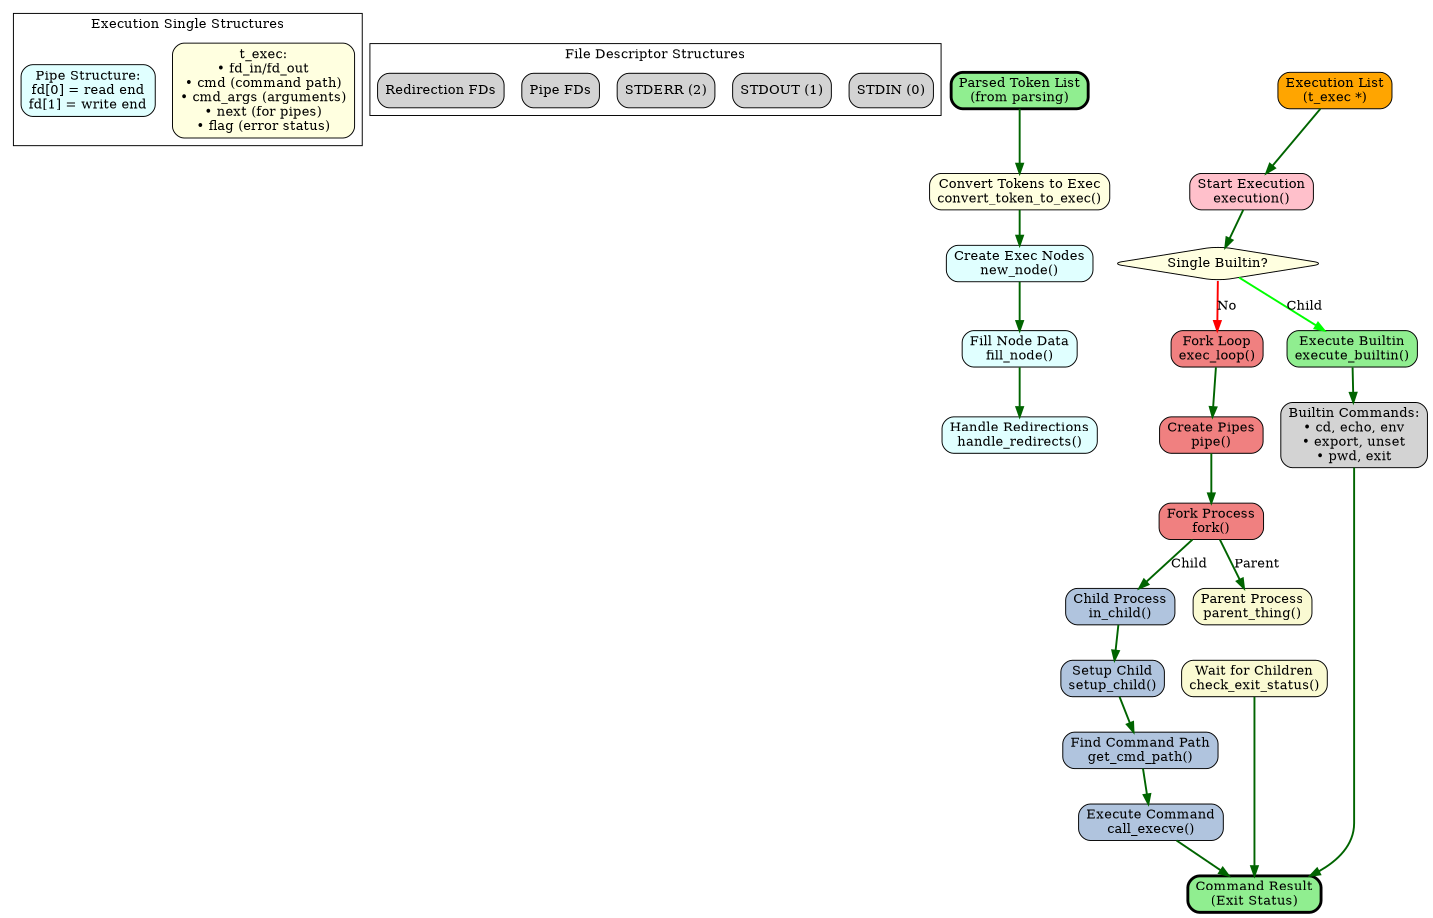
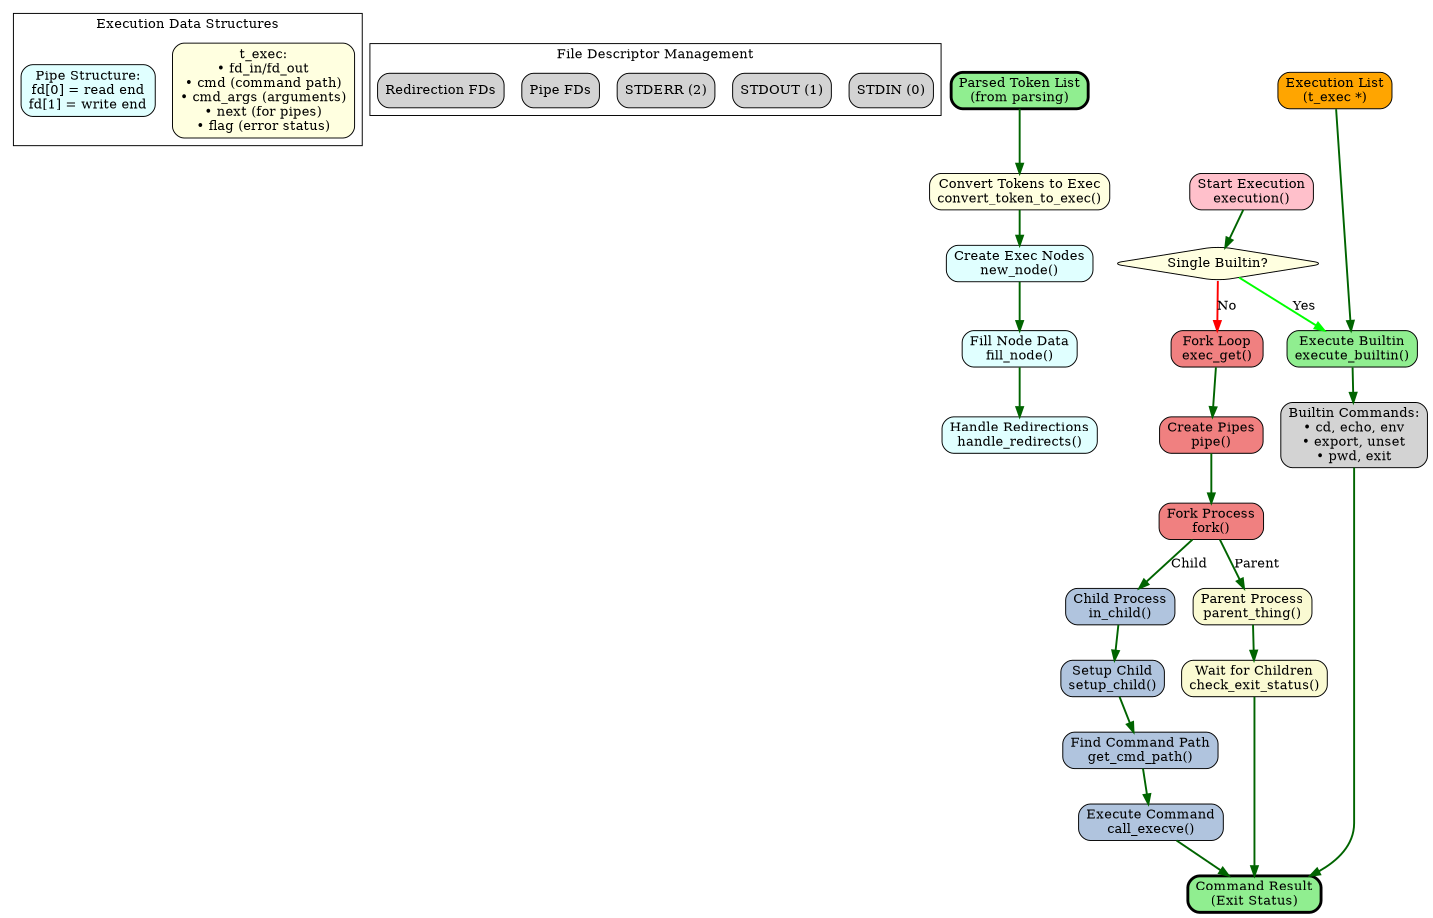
cluster "Execution Single Structures": label "Execution Single Structures" -> "Execution Data Structures"
cluster "File Descriptor Structures": label "File Descriptor Structures" -> "File Descriptor Management"
edge "Execution List (t_exec *)" -> "Start Execution execution()": now "Execution List (t_exec *)" -> "Execute Builtin execute_builtin()"
edge "Single Builtin?" -> "Execute Builtin execute_builtin()": label "Child" -> "Yes"
node "Fork Loop exec_loop()": label "Fork Loop exec_loop()" -> "Fork Loop exec_get()"
edge "Parent Process parent_thing()" -> "Wait for Children check_exit_status()": added
